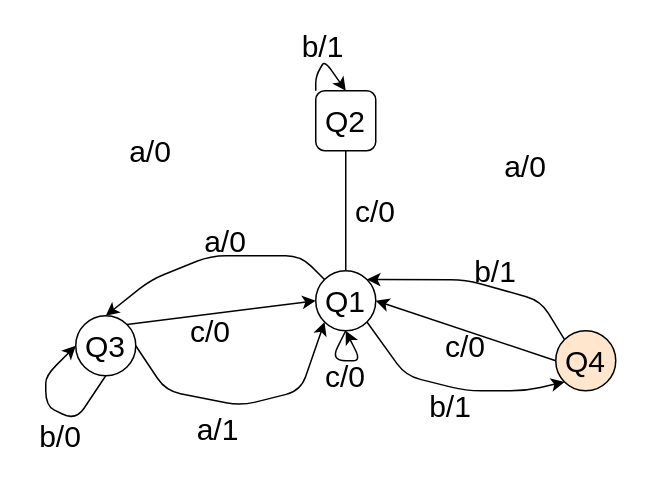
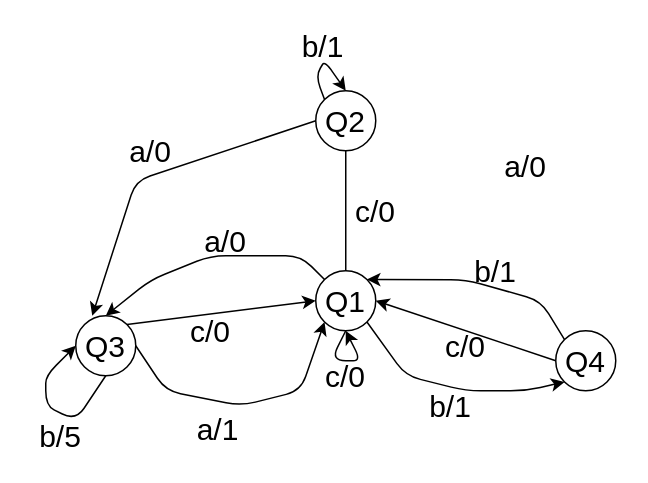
node "Q2": shape rounded rectangle -> ellipse
edge "Q2" -> "Q3": added
node "Q4": fillcolor #ffe6cc -> #ffffff
node "b/0": label "b/0" -> "b/5"
